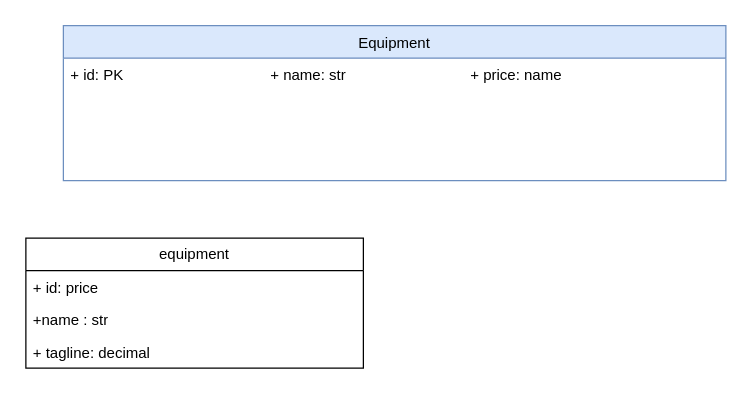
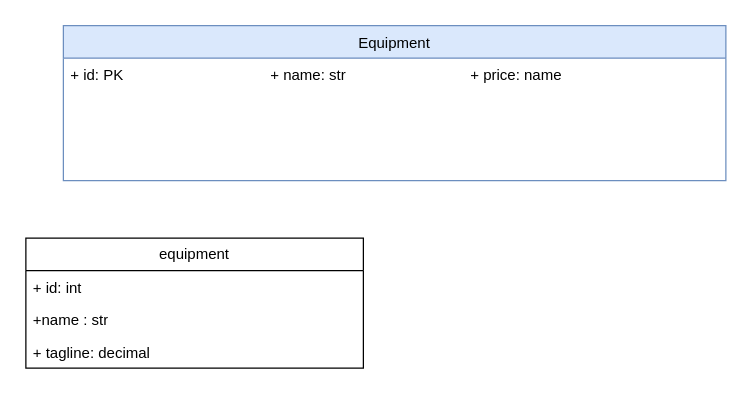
node "+ id: price": label "+ id: price" -> "+ id: int"
